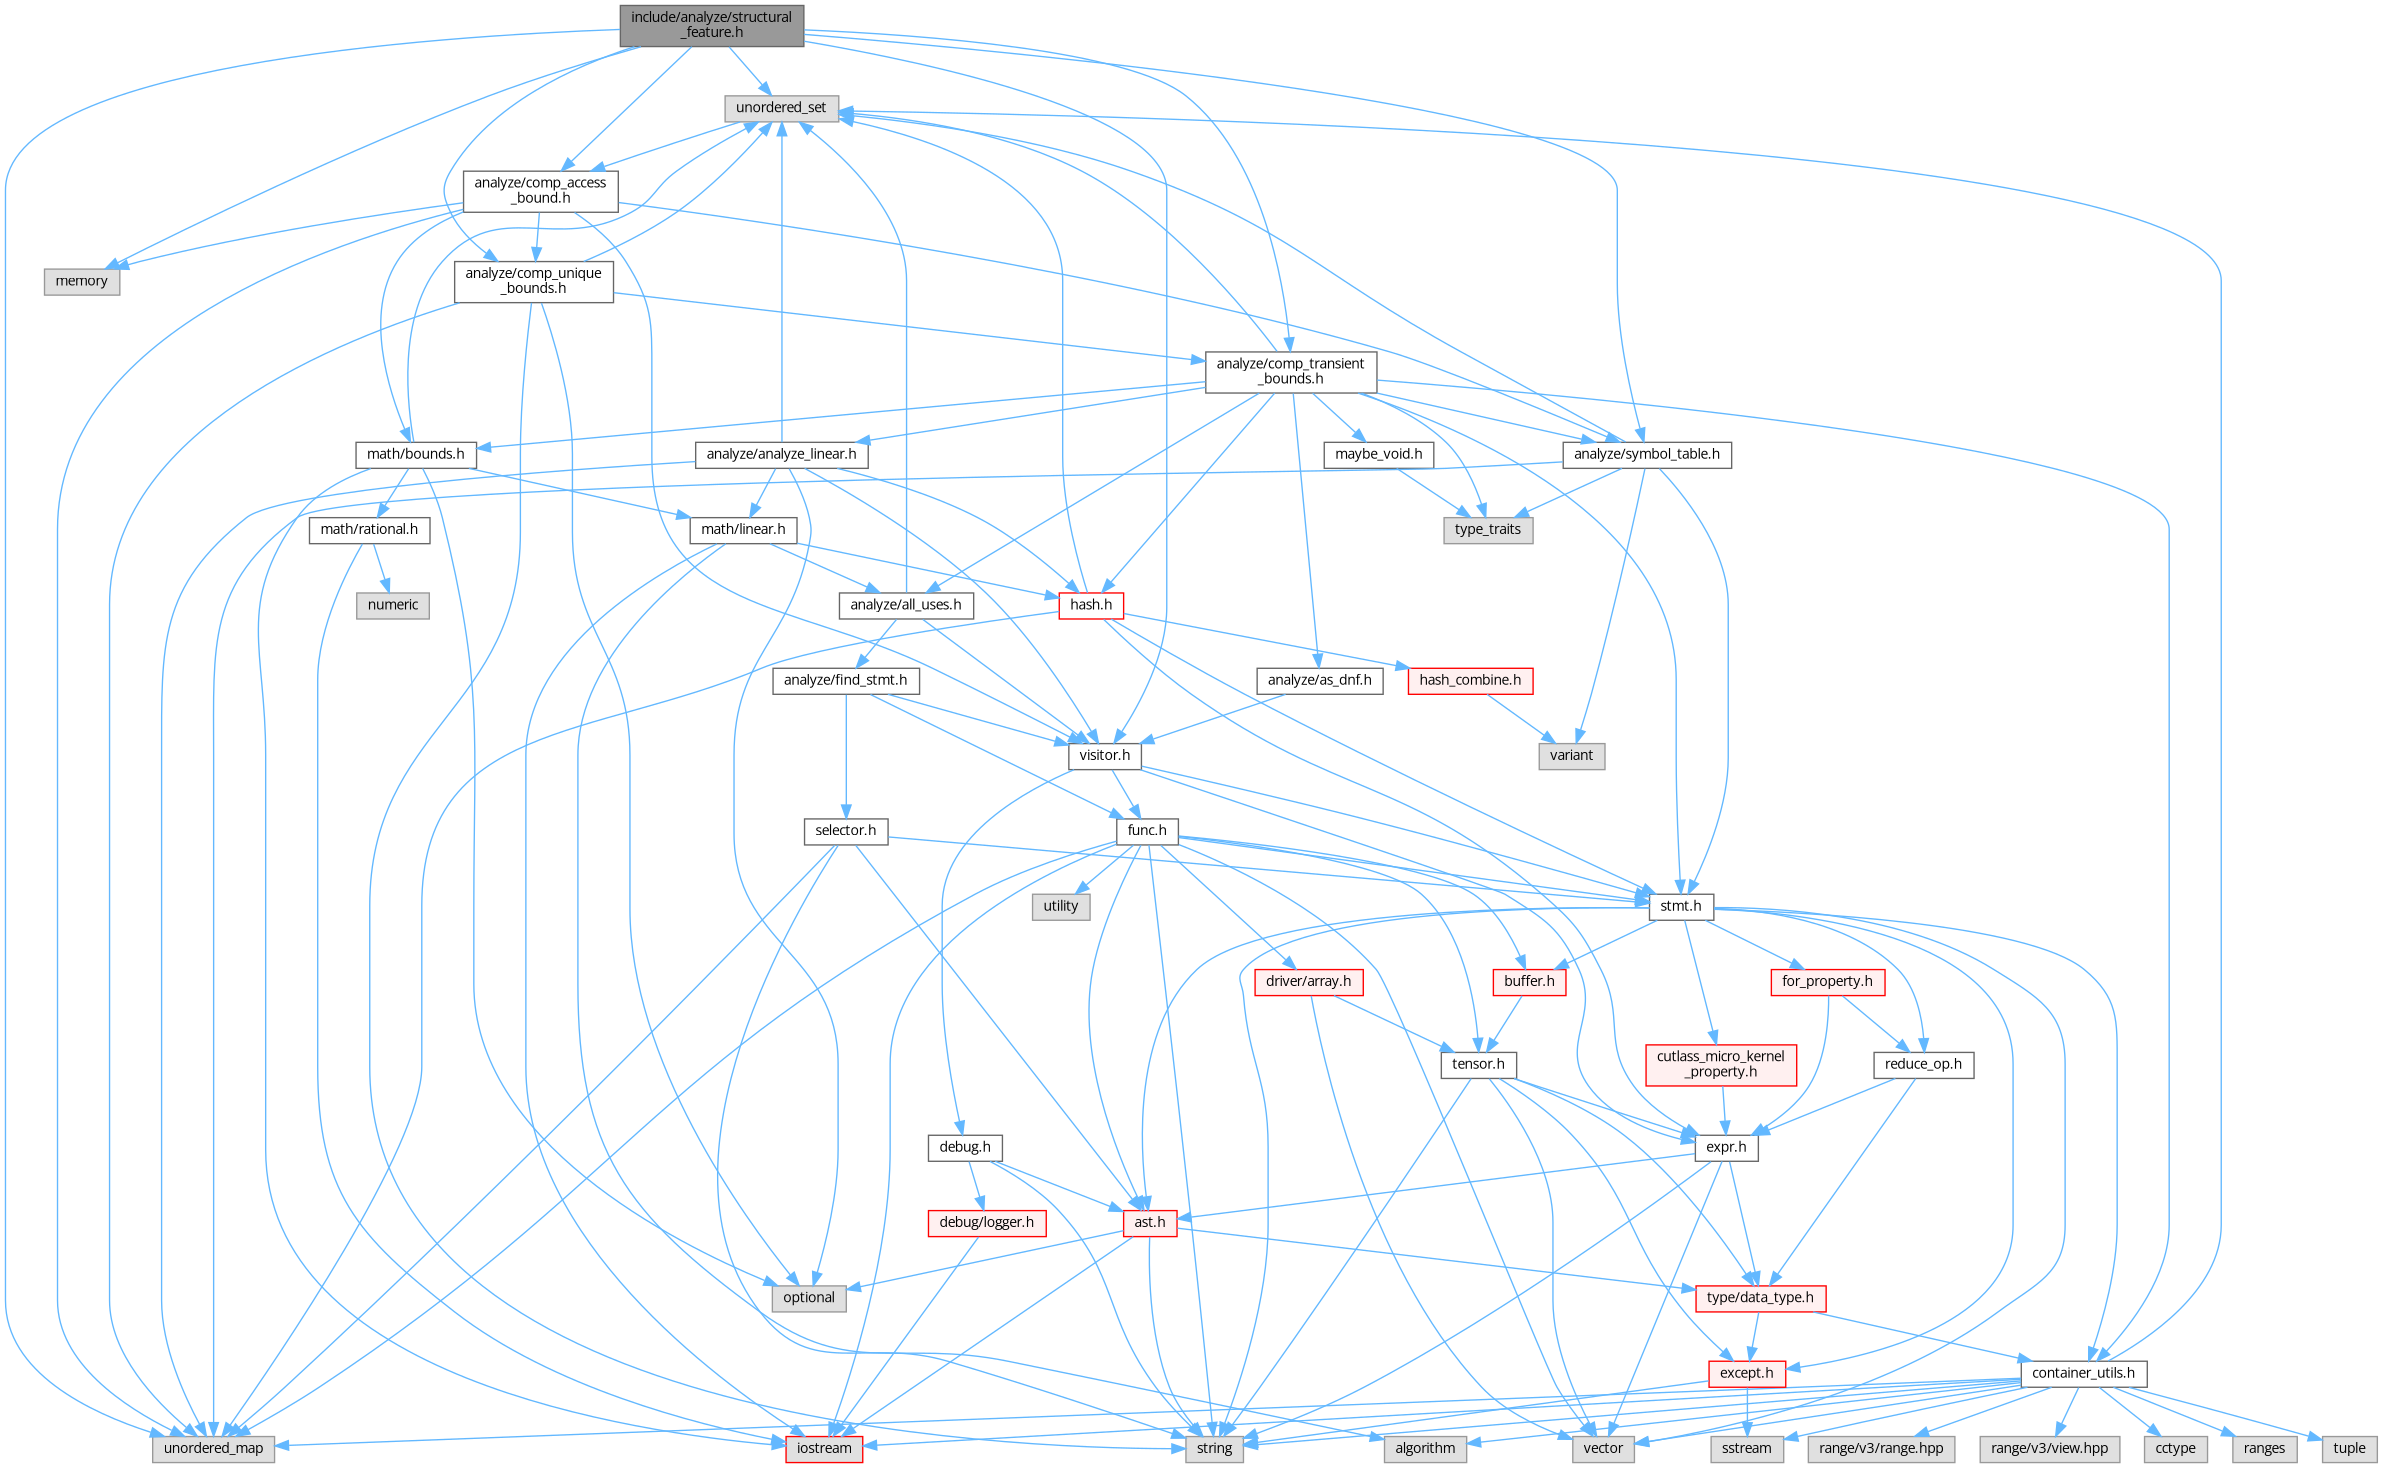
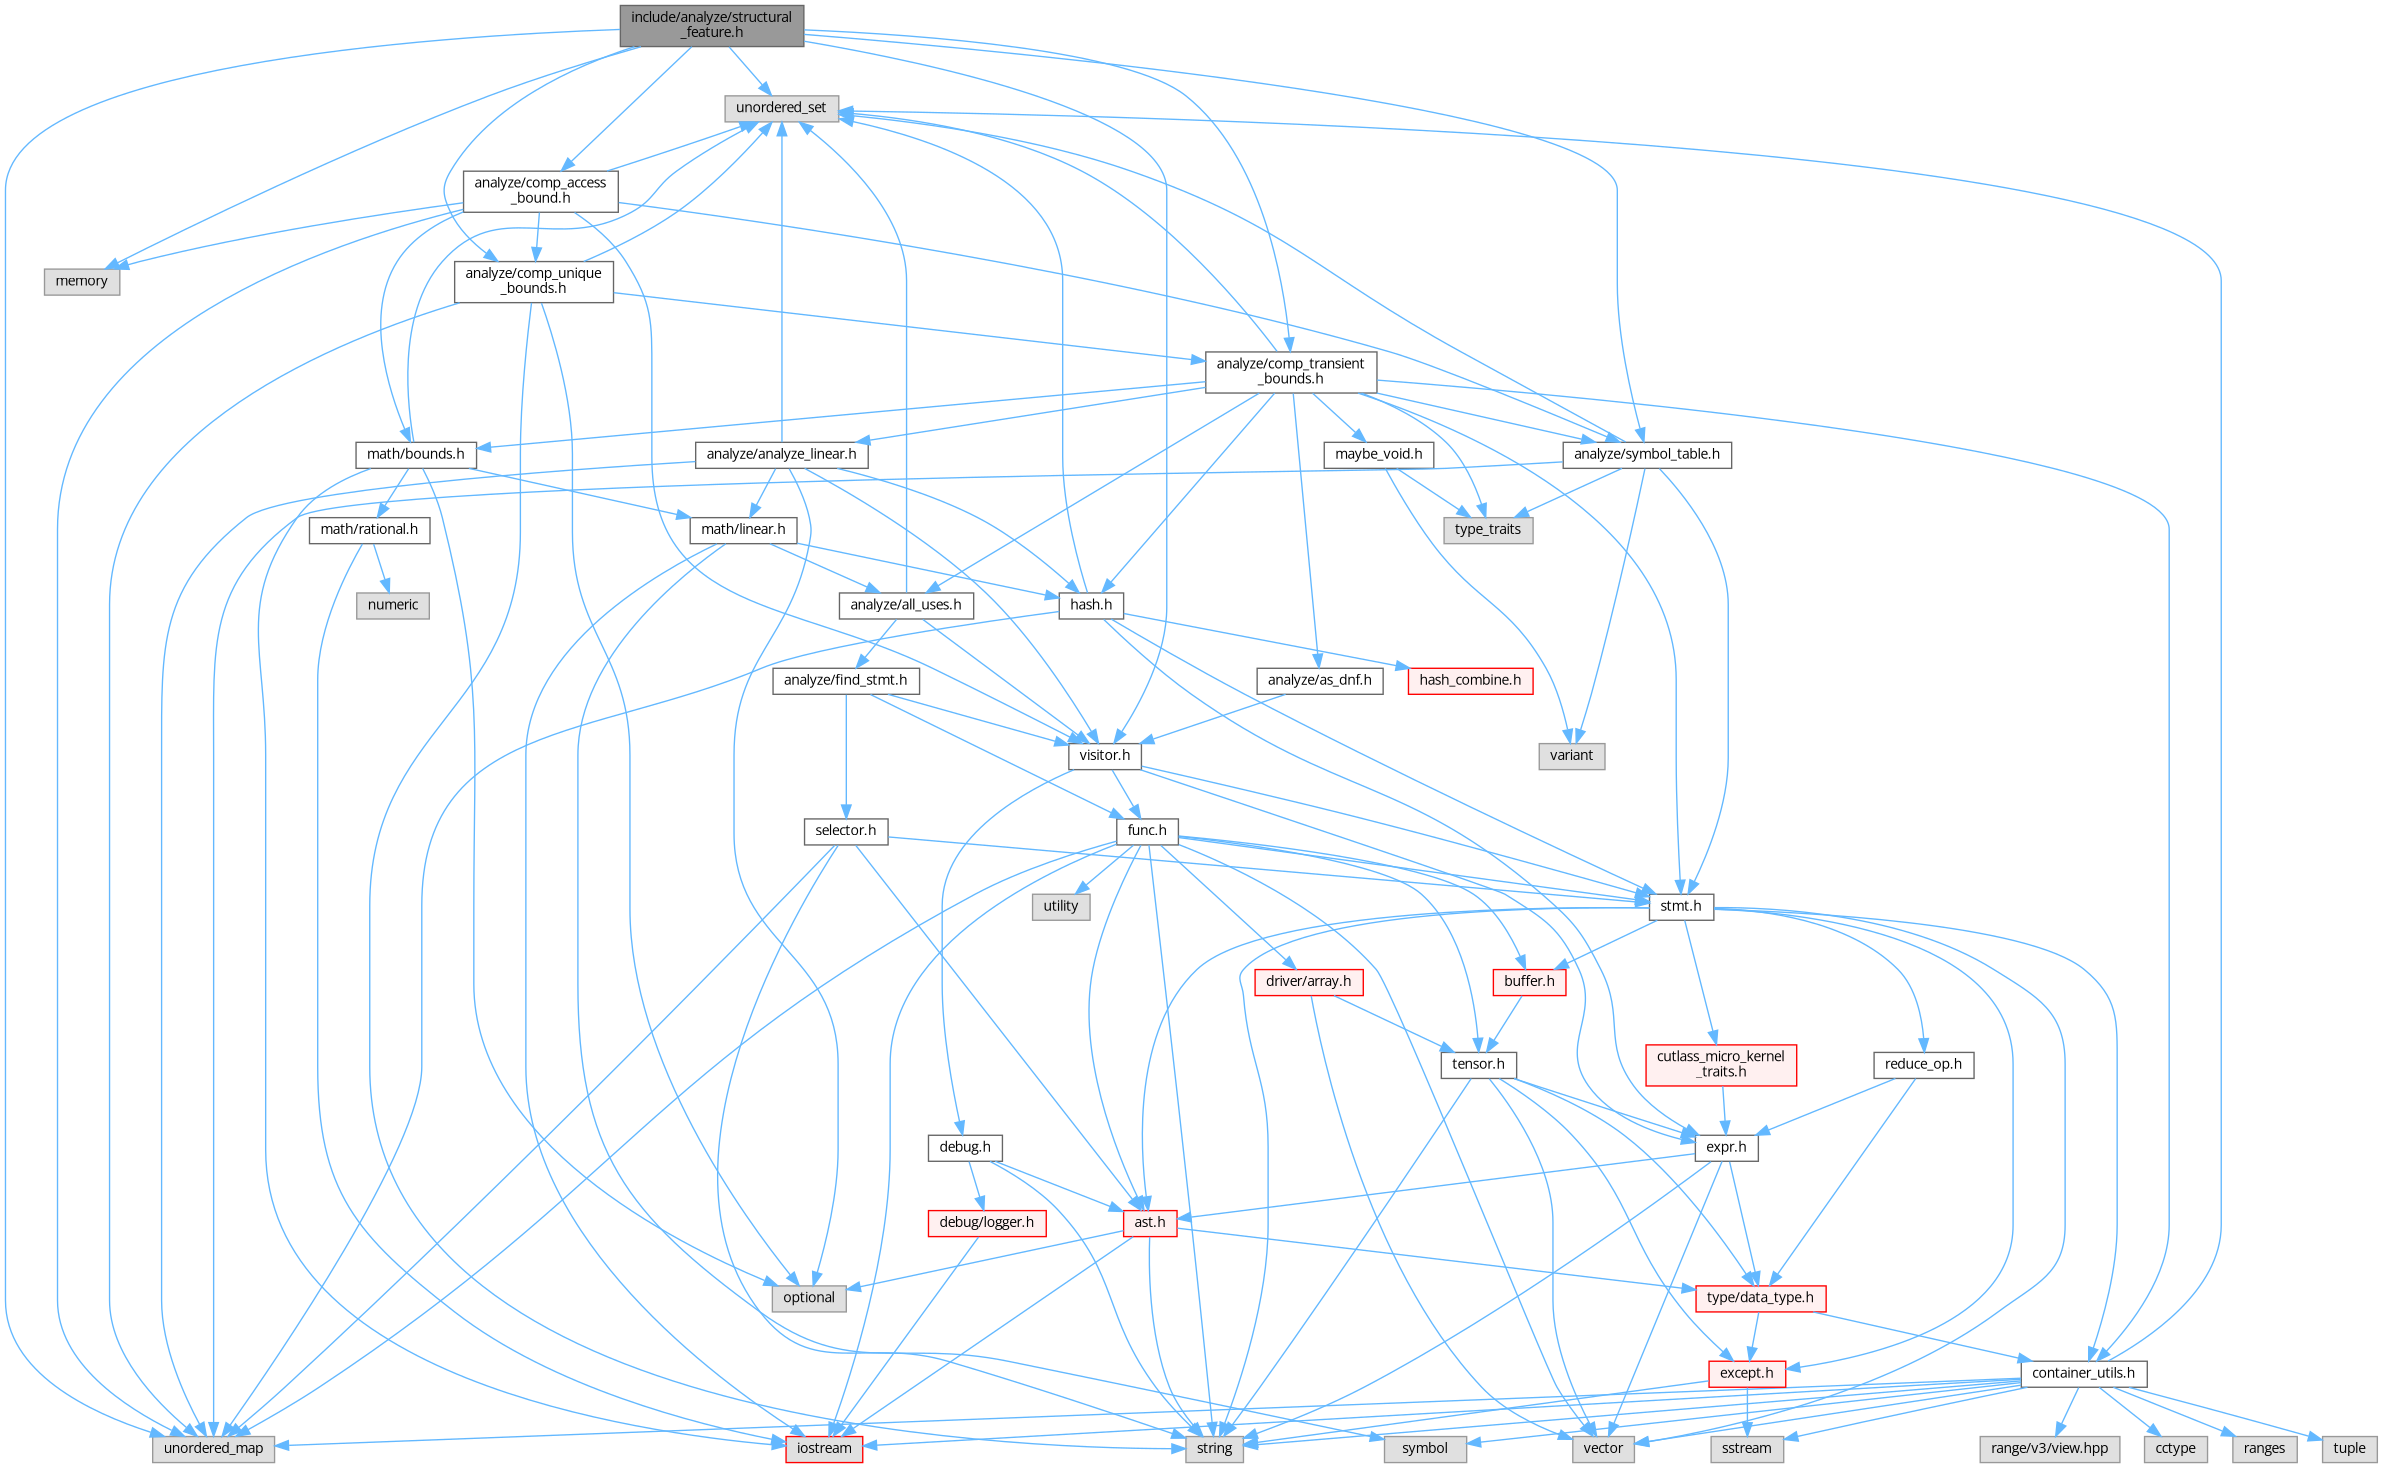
edge "unordered_set" -> "analyze/comp_access _bound.h": reversed
node "hash.h": color red -> grey40
edge "hash_combine.h" -> "variant": now "maybe_void.h" -> "variant"
node "for_property.h": removed
node "cutlass_micro_kernel _property.h": label "cutlass_micro_kernel _property.h" -> "cutlass_micro_kernel _traits.h"
node "algorithm": label "algorithm" -> "symbol"
node "range/v3/range.hpp": removed
